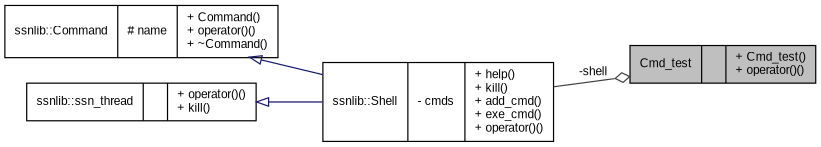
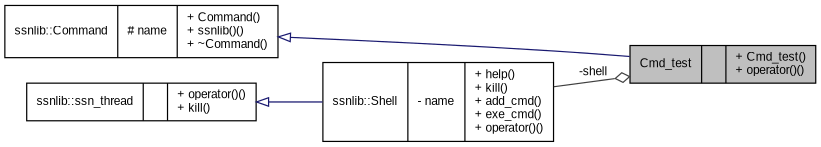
node "ssnlib::Command": text "+ operator()()" -> "+ ssnlib()()"
edge "ssnlib::Shell" -> "ssnlib::Command": now "Cmd_test" -> "ssnlib::Command"
node "ssnlib::Shell": text "- cmds" -> "- name"
